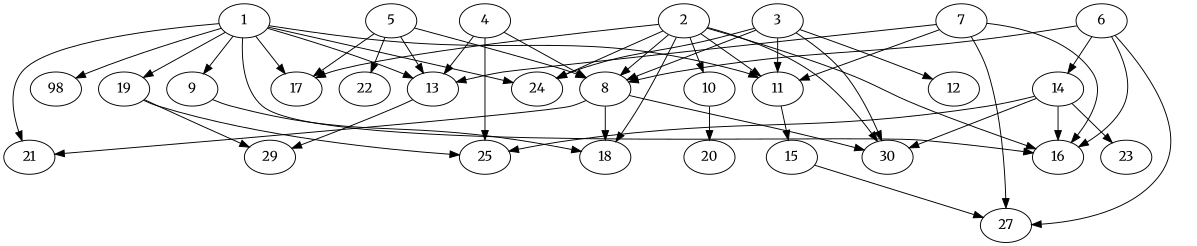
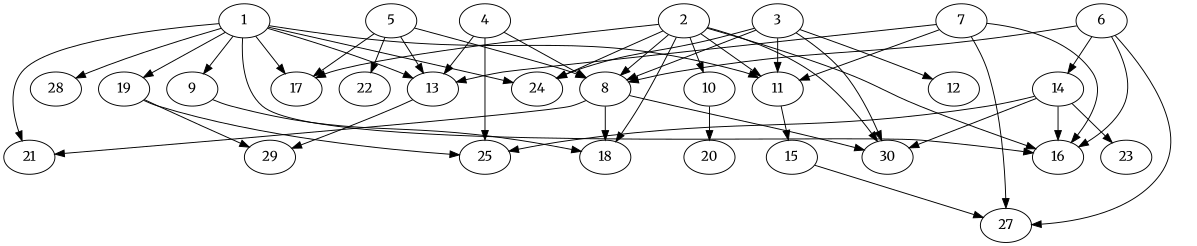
node "98": label "98" -> "28"
